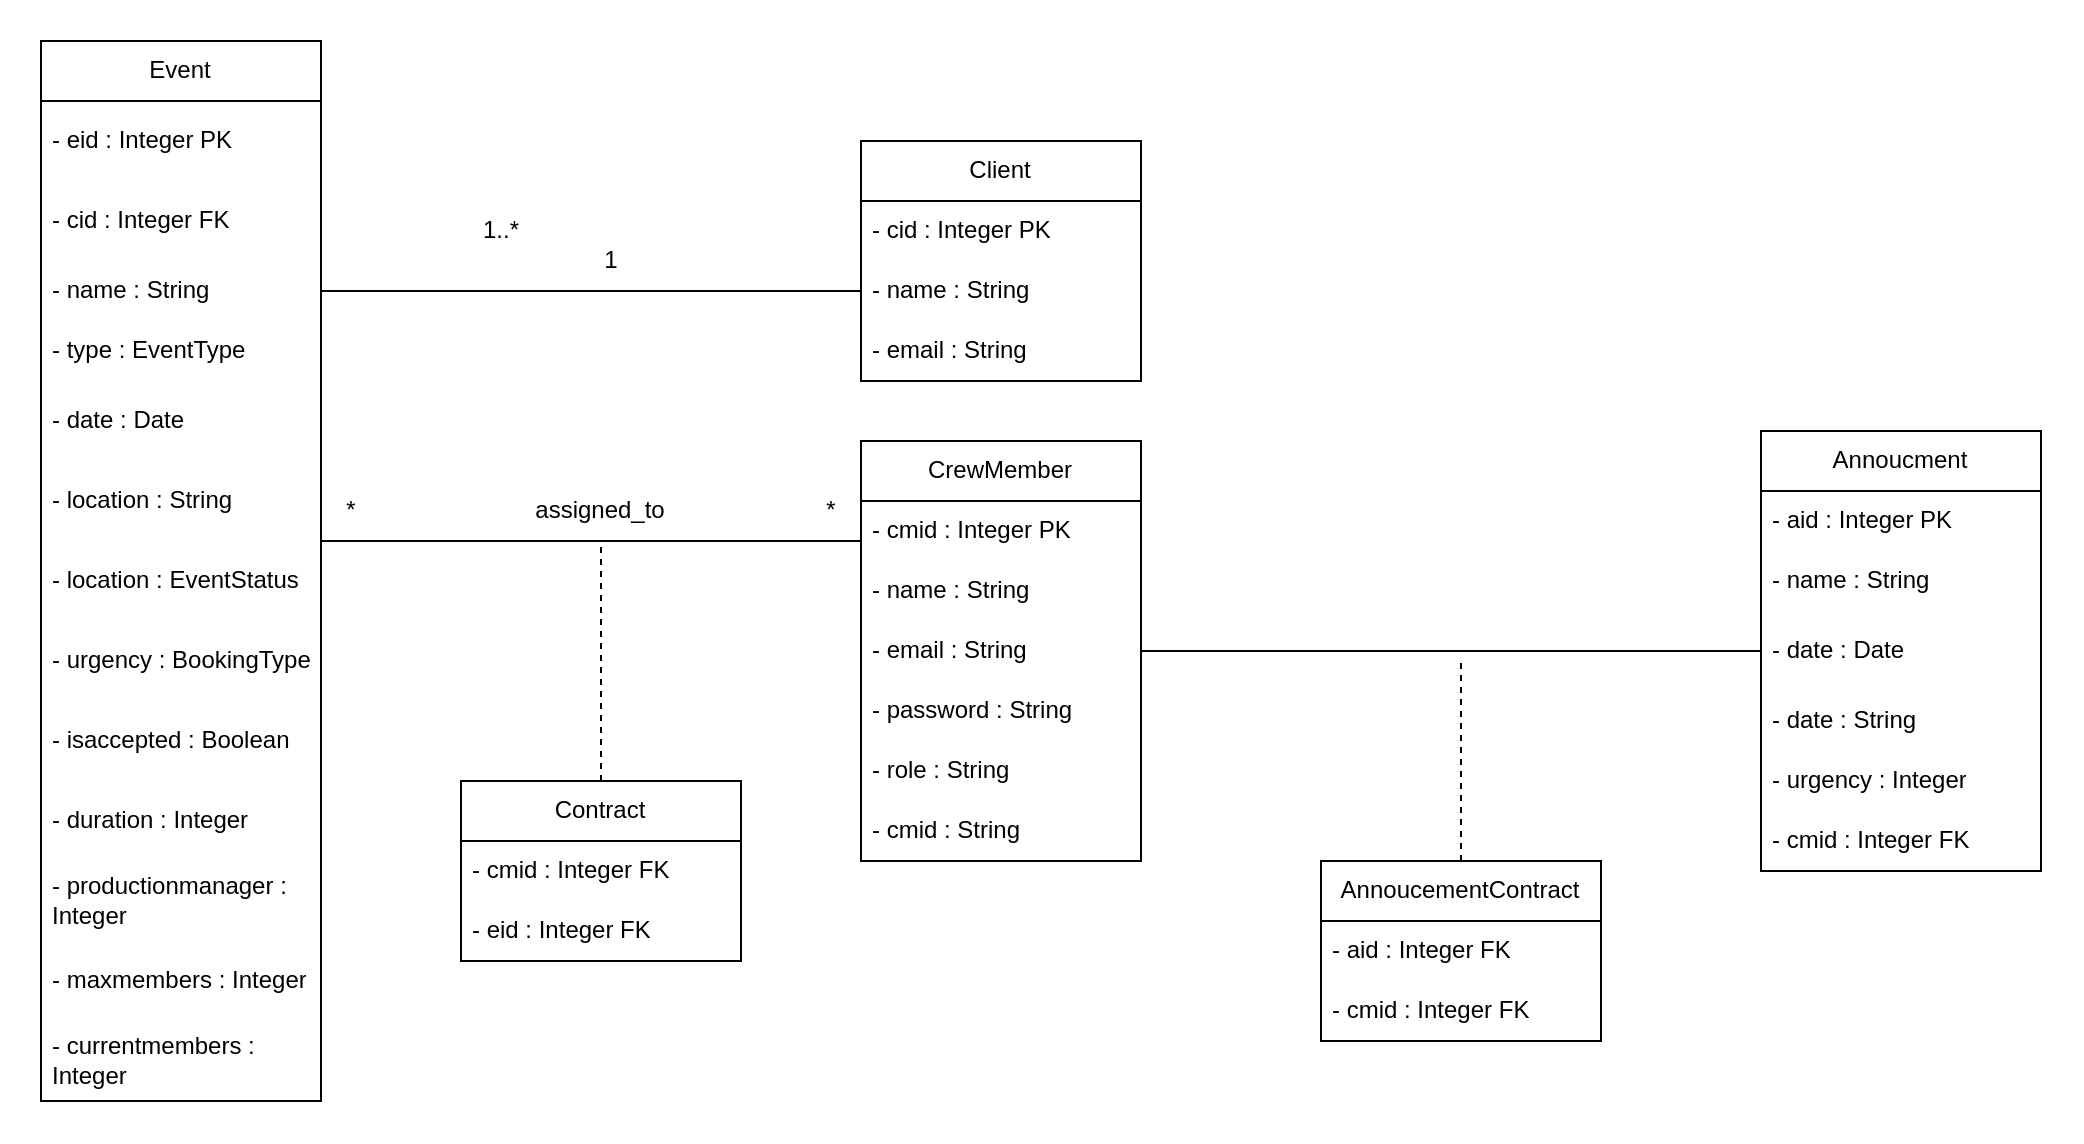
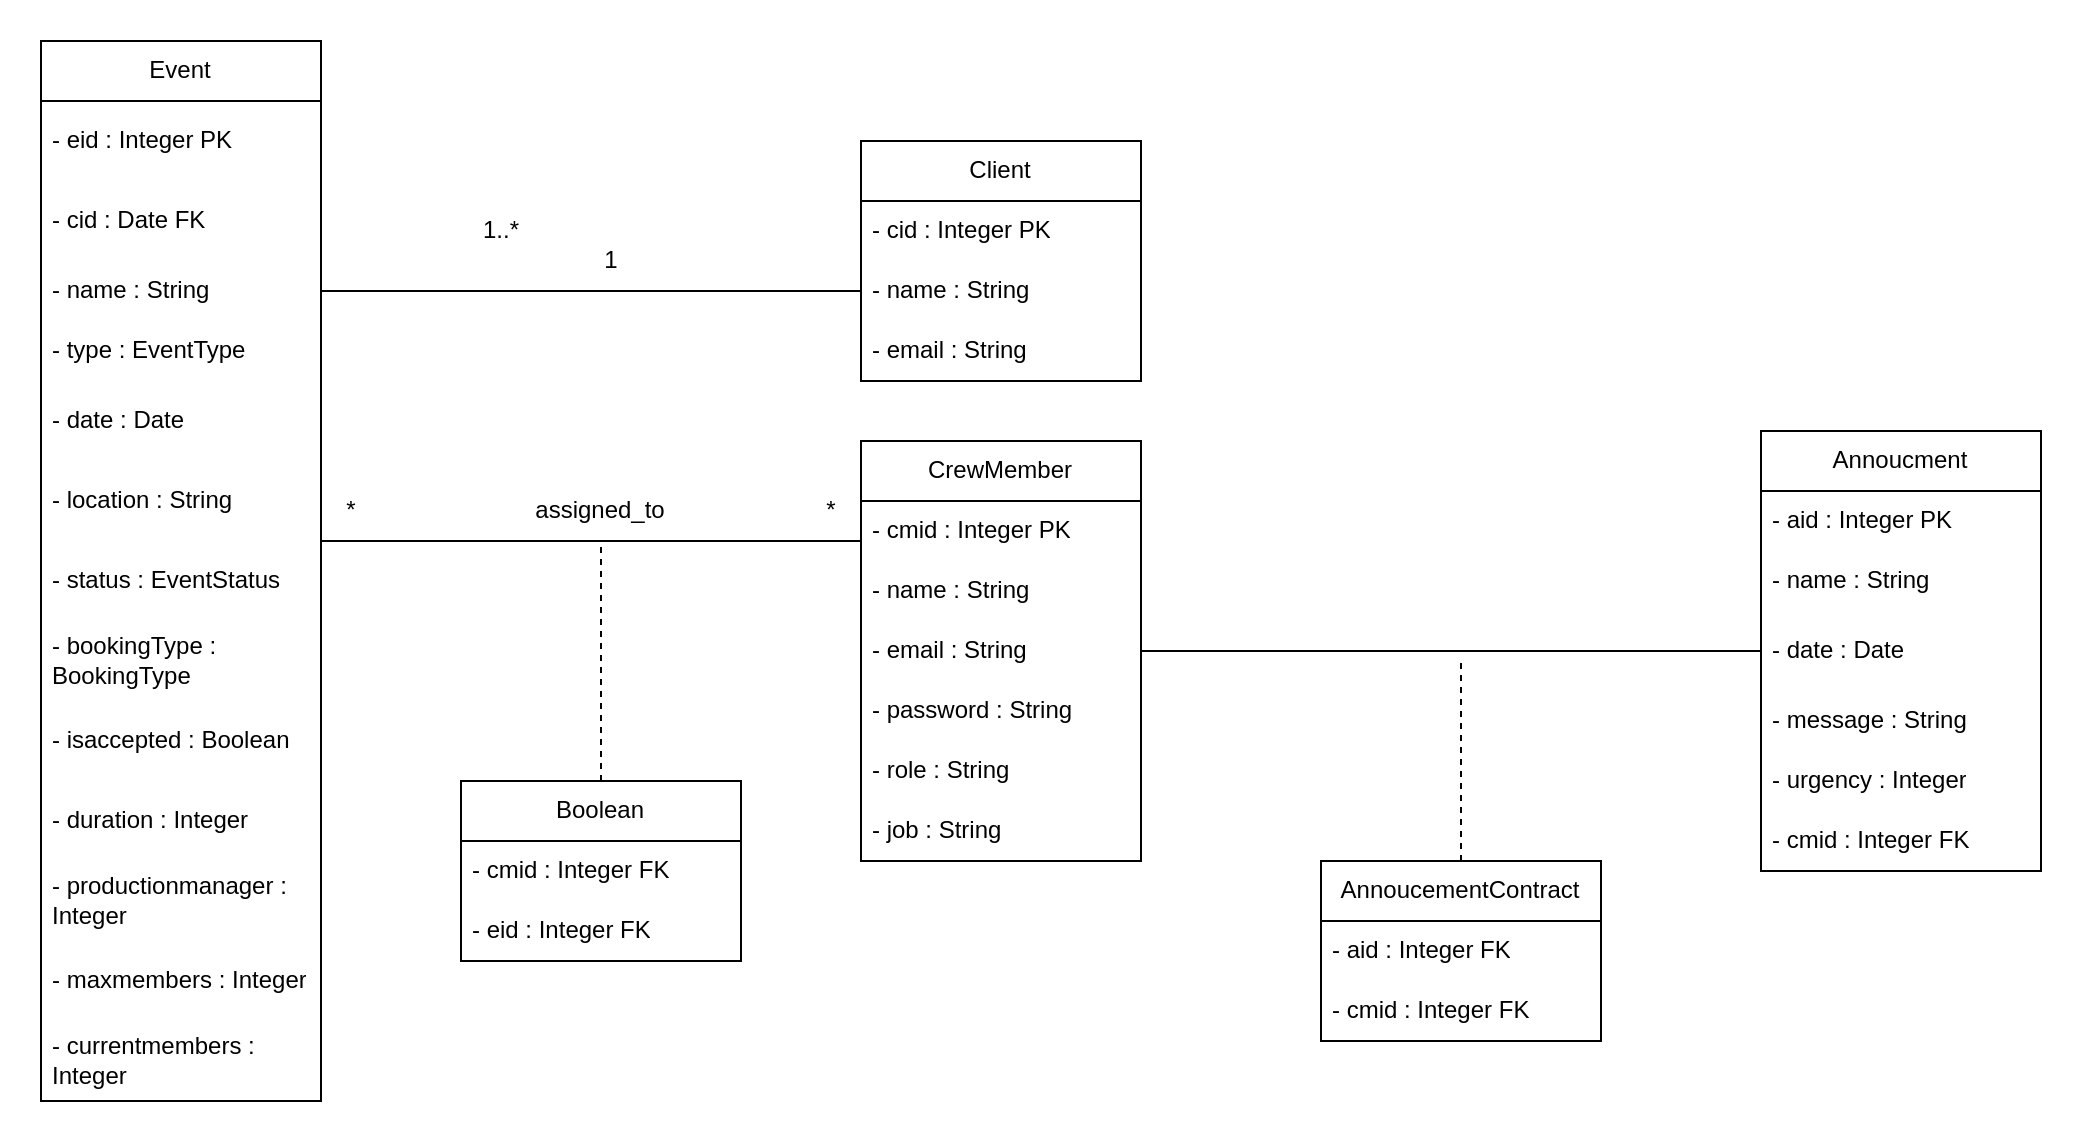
node "- cid : Integer FK": label "- cid : Integer FK" -> "- cid : Date FK"
node "- location : EventStatus": label "- location : EventStatus" -> "- status : EventStatus"
node "- urgency : BookingType": label "- urgency : BookingType" -> "- bookingType : BookingType"
node "- date : String": label "- date : String" -> "- message : String"
node "Contract": label "Contract" -> "Boolean"
node "- cmid : String": label "- cmid : String" -> "- job : String"
